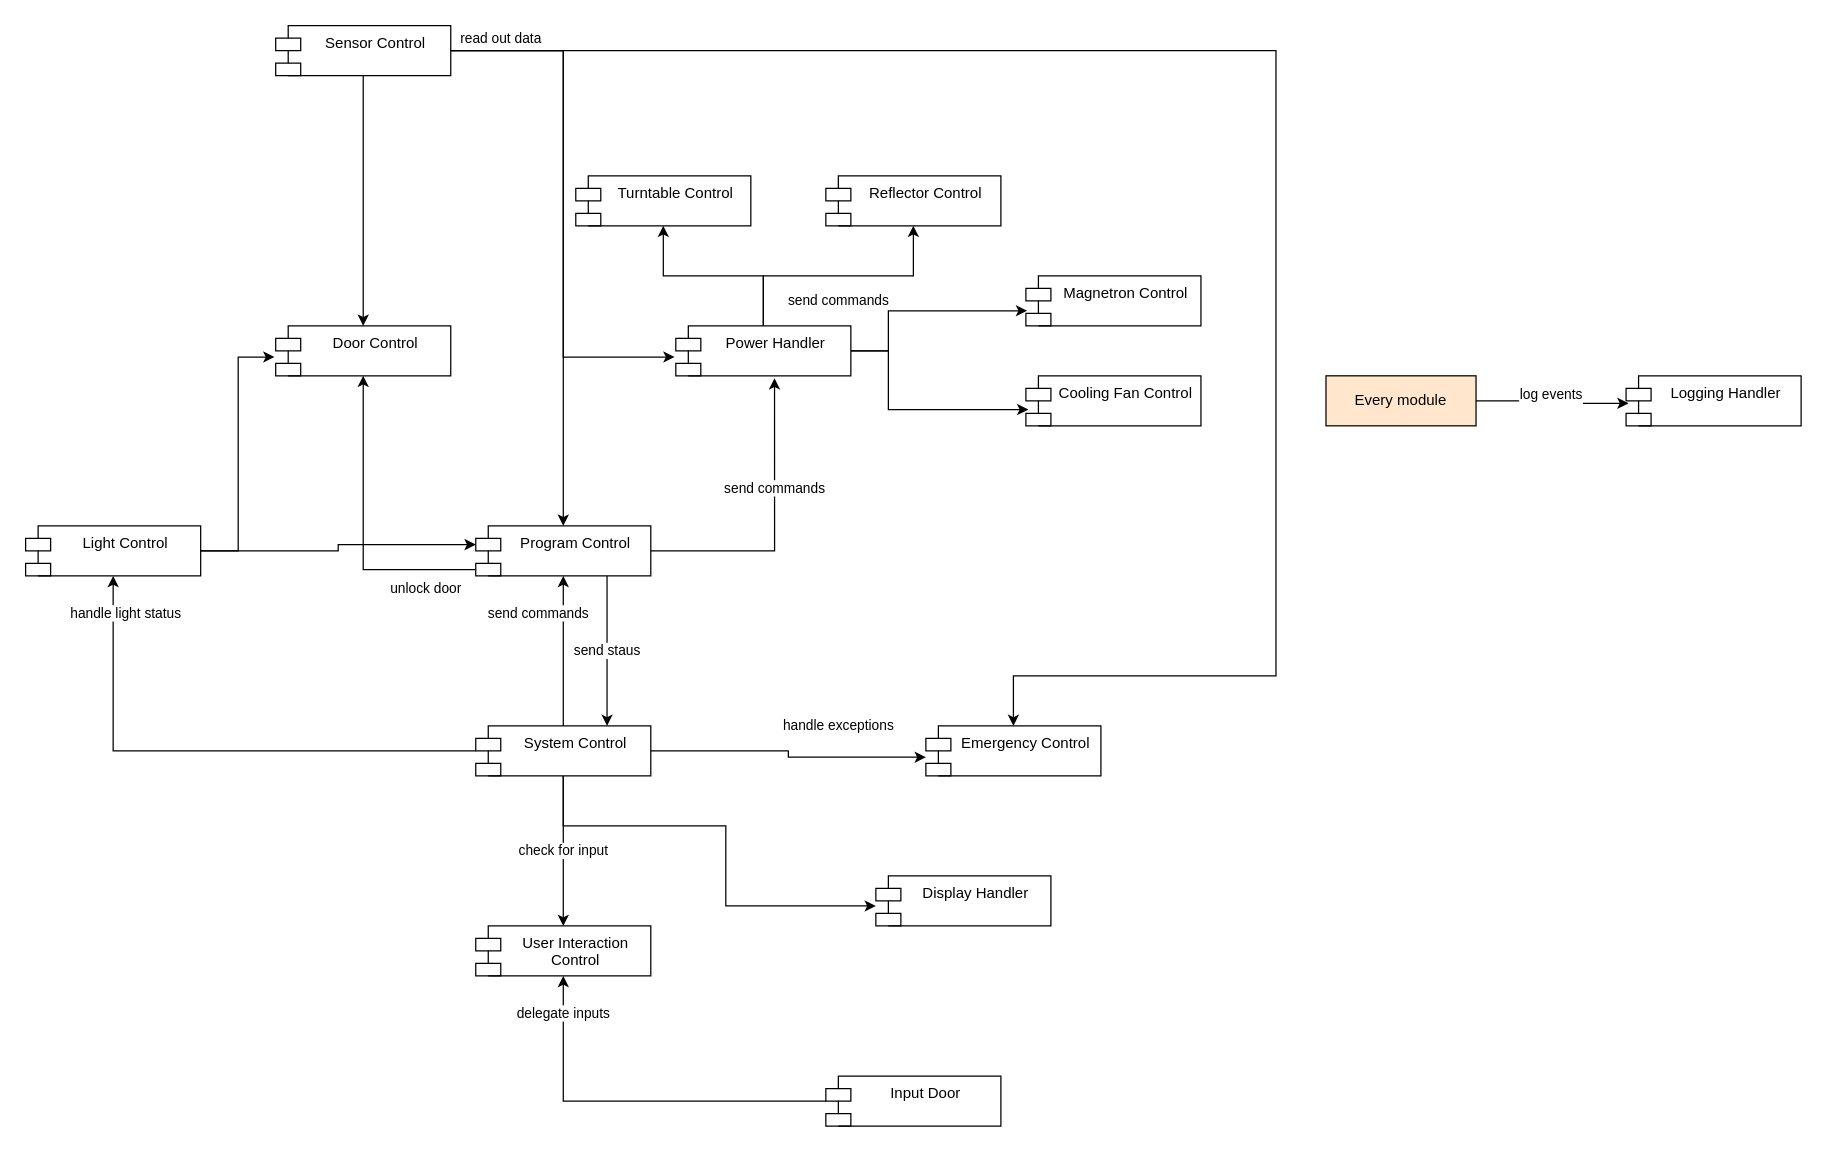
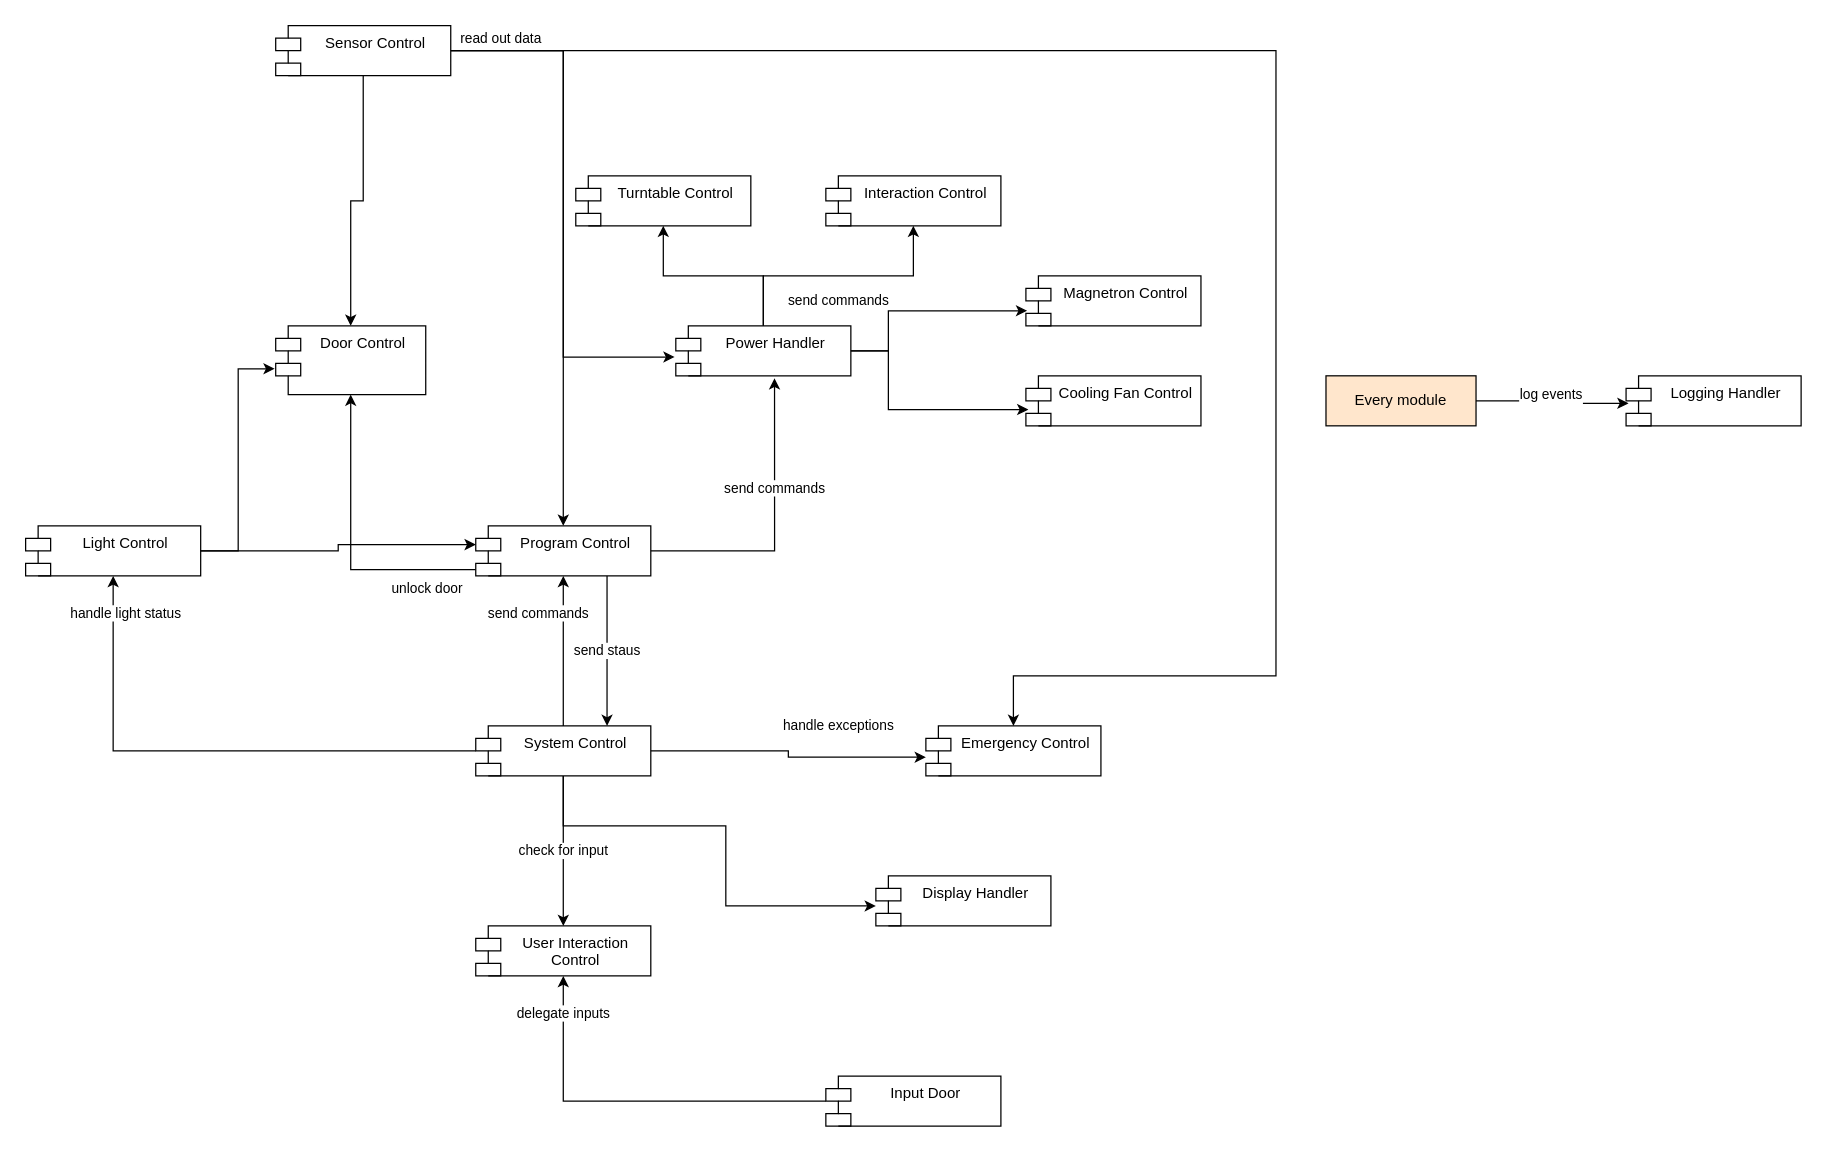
node "Reflector Control": label "Reflector Control" -> "Interaction Control"
node "Door Control": size 175x50 -> 150x69
